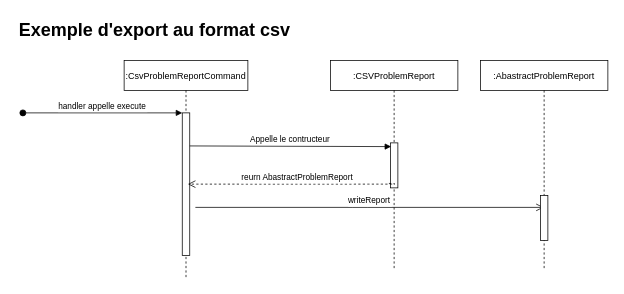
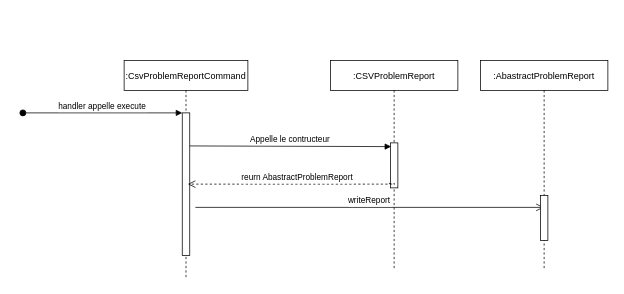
node "Exemple d'export au format csv.": removed
